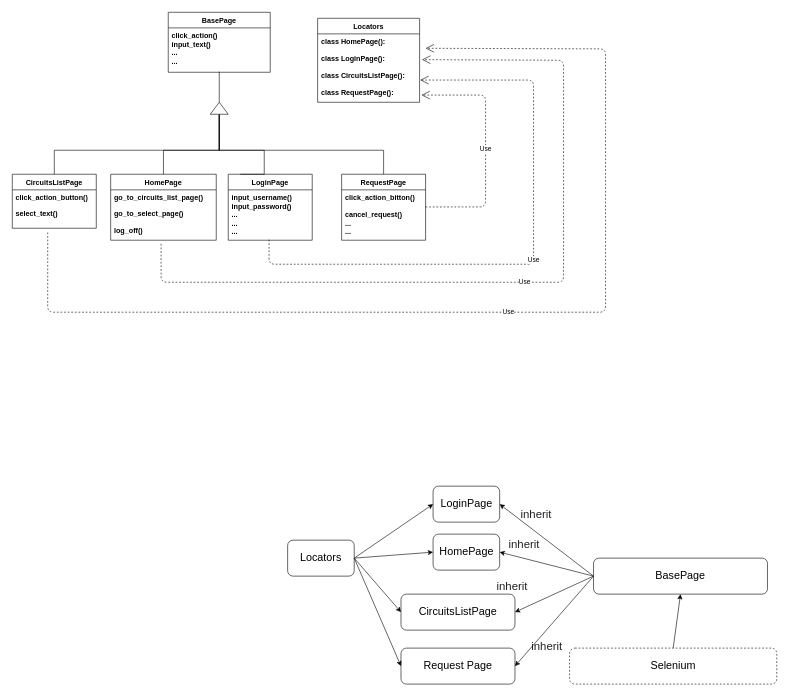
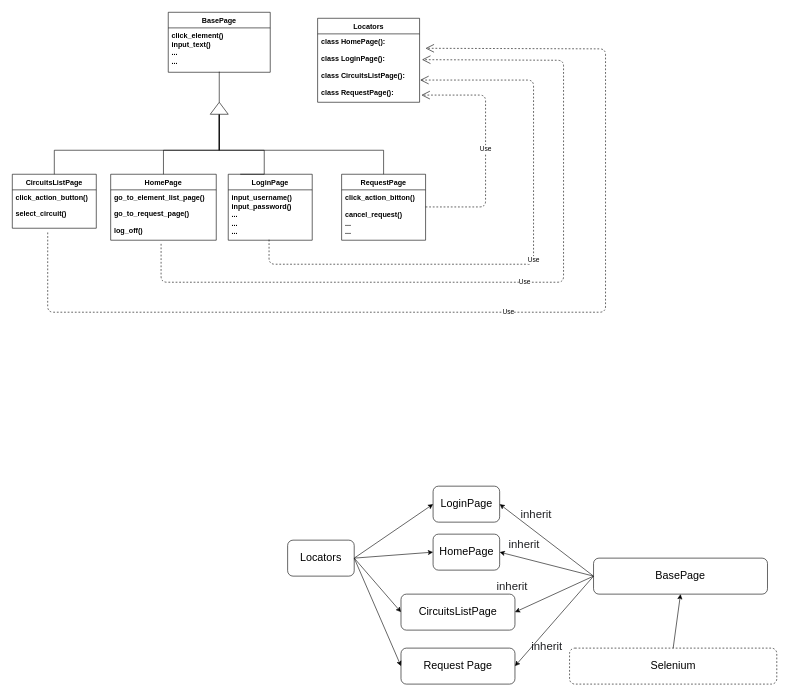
node "click_action() input_text() ... ...": label "click_action() input_text() ... ..." -> "click_element() input_text() ... ..."
node "go_to_circuits_list_page()": label "go_to_circuits_list_page()" -> "go_to_element_list_page()"
node "select_text()": label "select_text()" -> "select_circuit()"
node "go_to_select_page() log_off()": label "go_to_select_page() log_off()" -> "go_to_request_page() log_off()"
